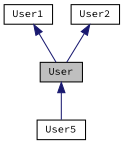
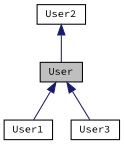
edge "User" -> "User1": reversed
node "User5": label "User5" -> "User3"
